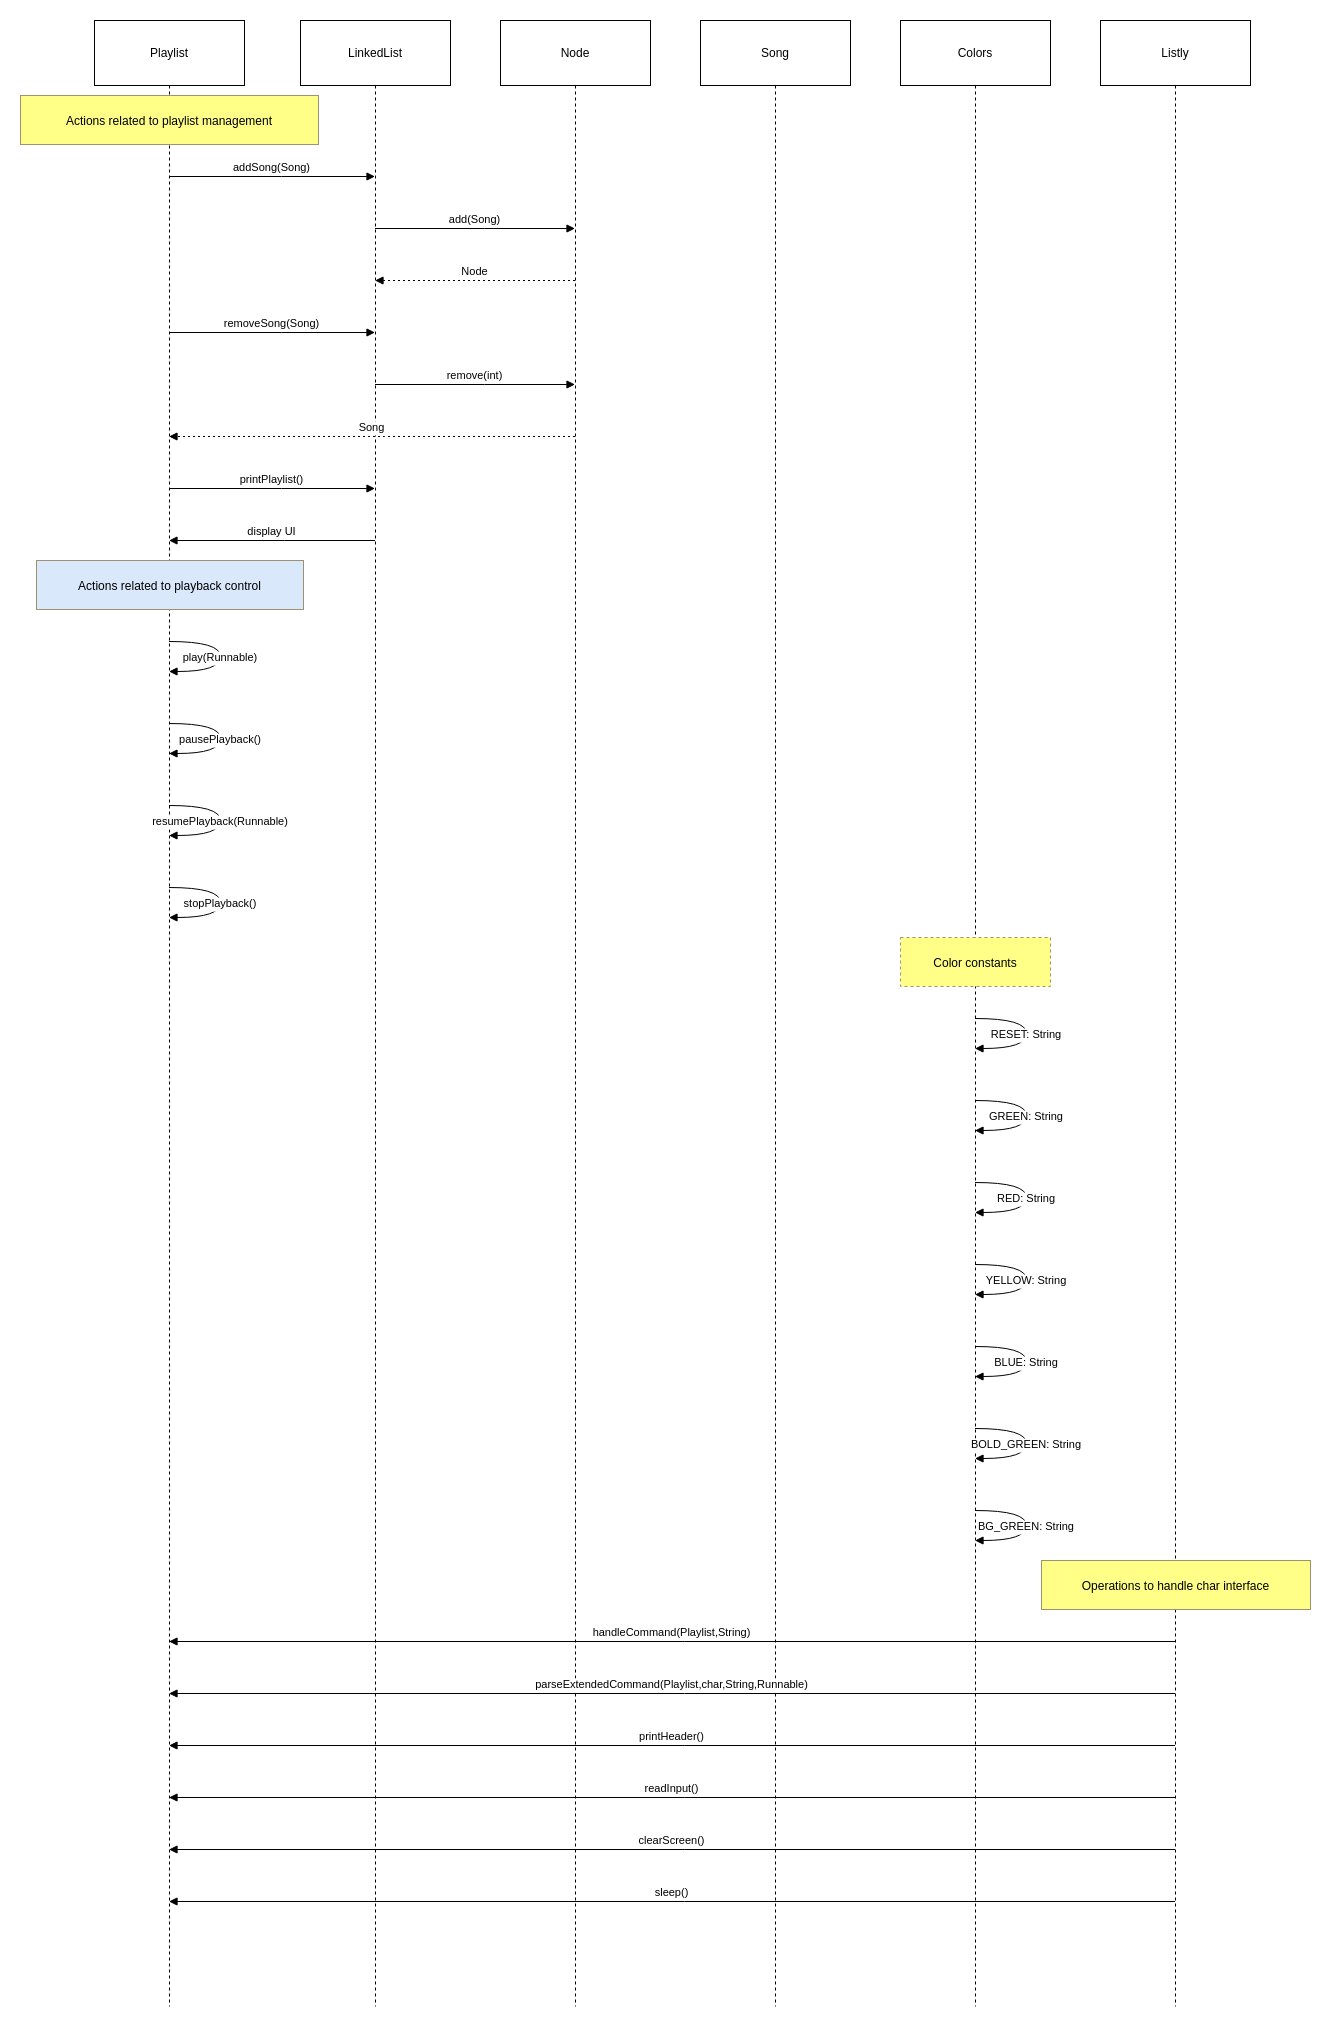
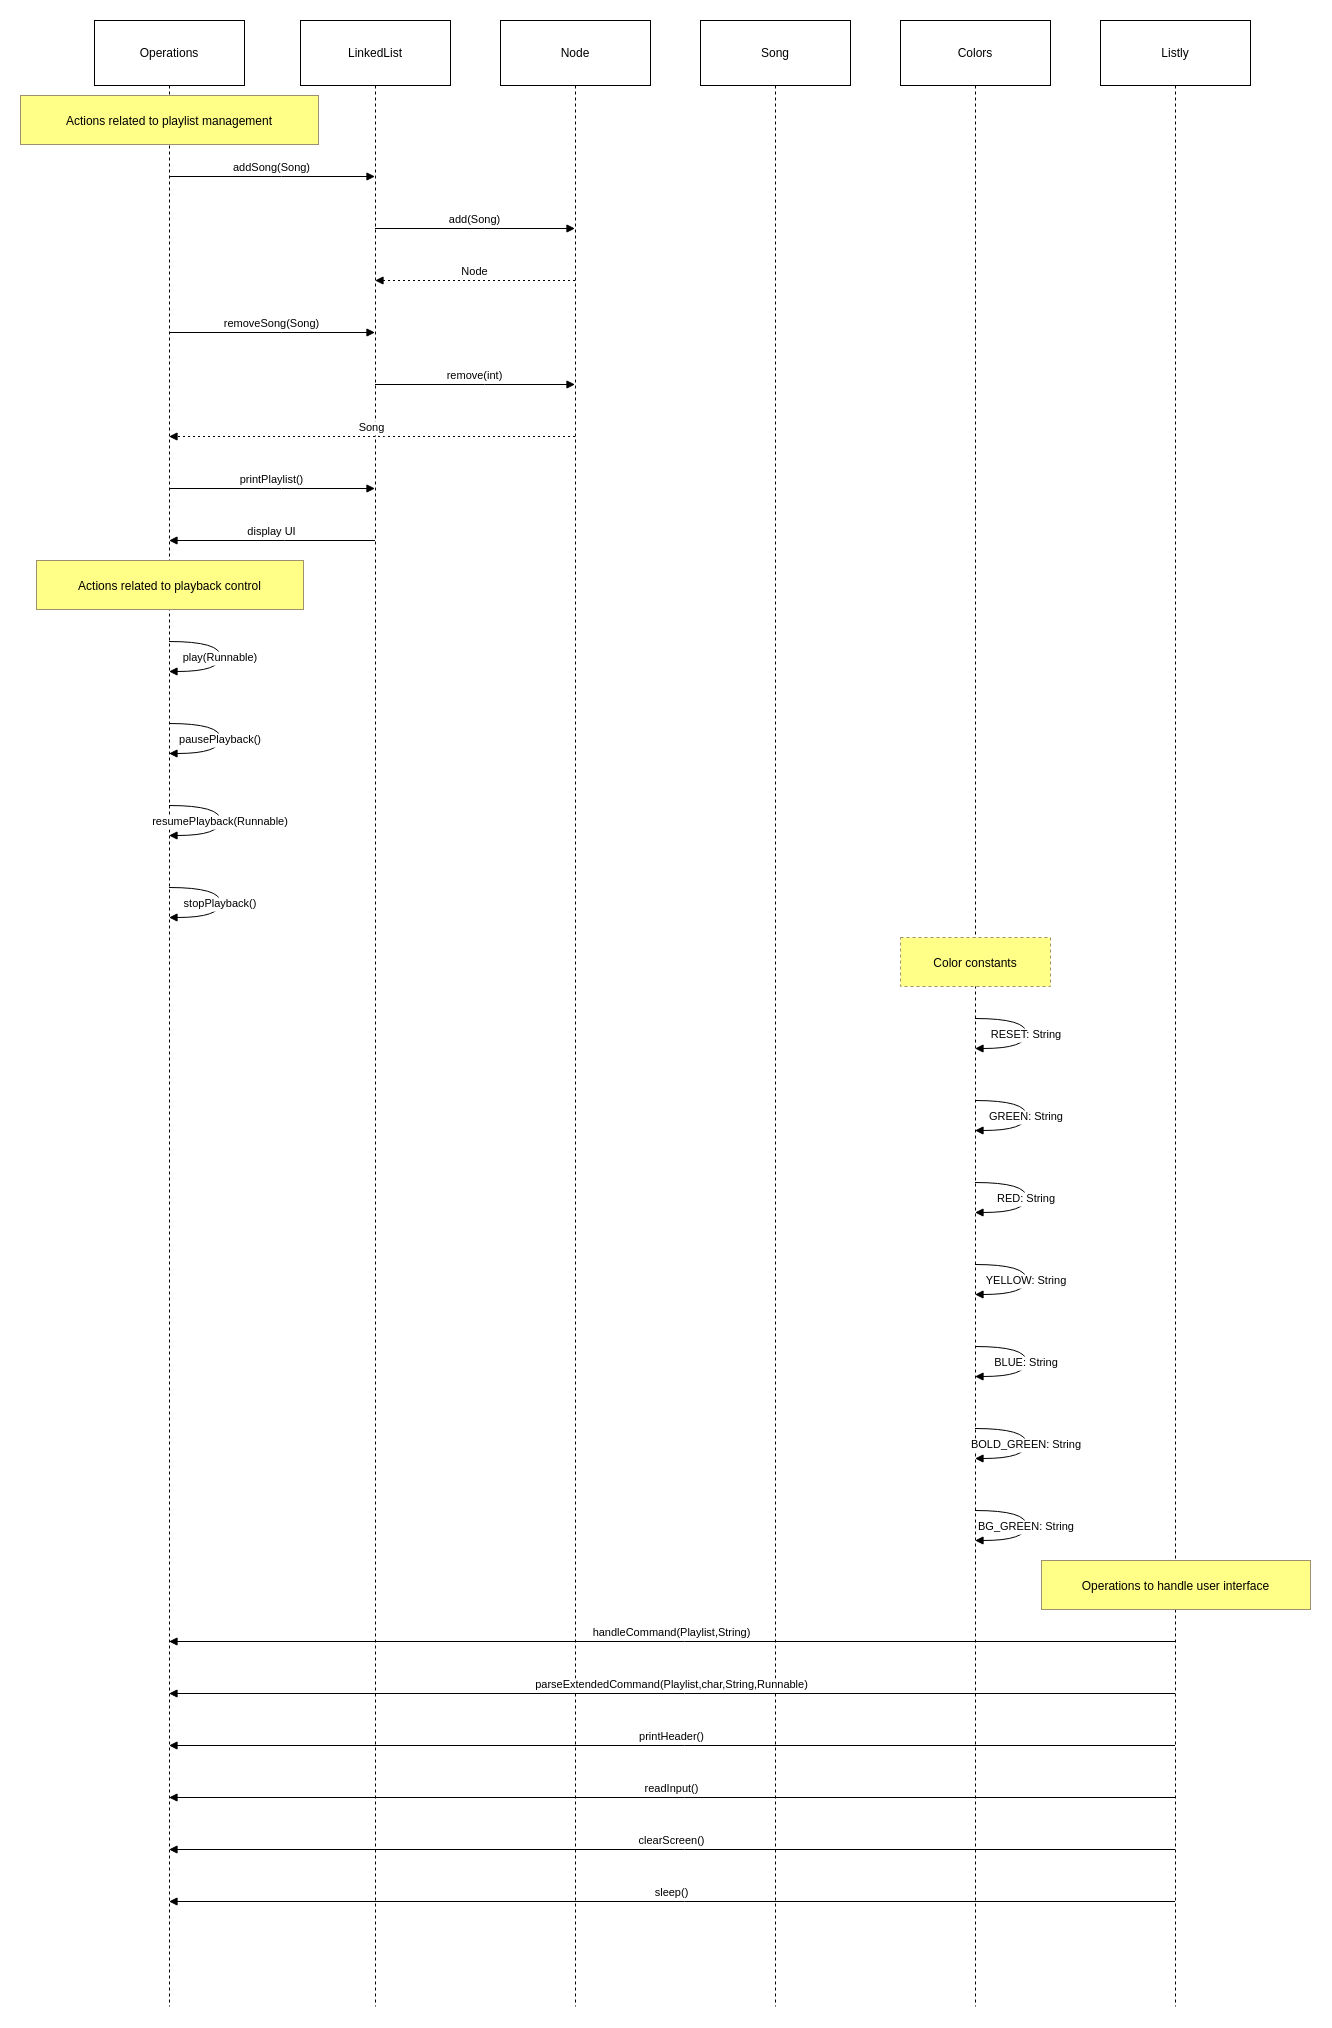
node "Playlist": label "Playlist" -> "Operations"
node "Actions related to playback control": fillcolor #dae8fc -> #ffff88
node "Operations to handle char interface": label "Operations to handle char interface" -> "Operations to handle user interface"
